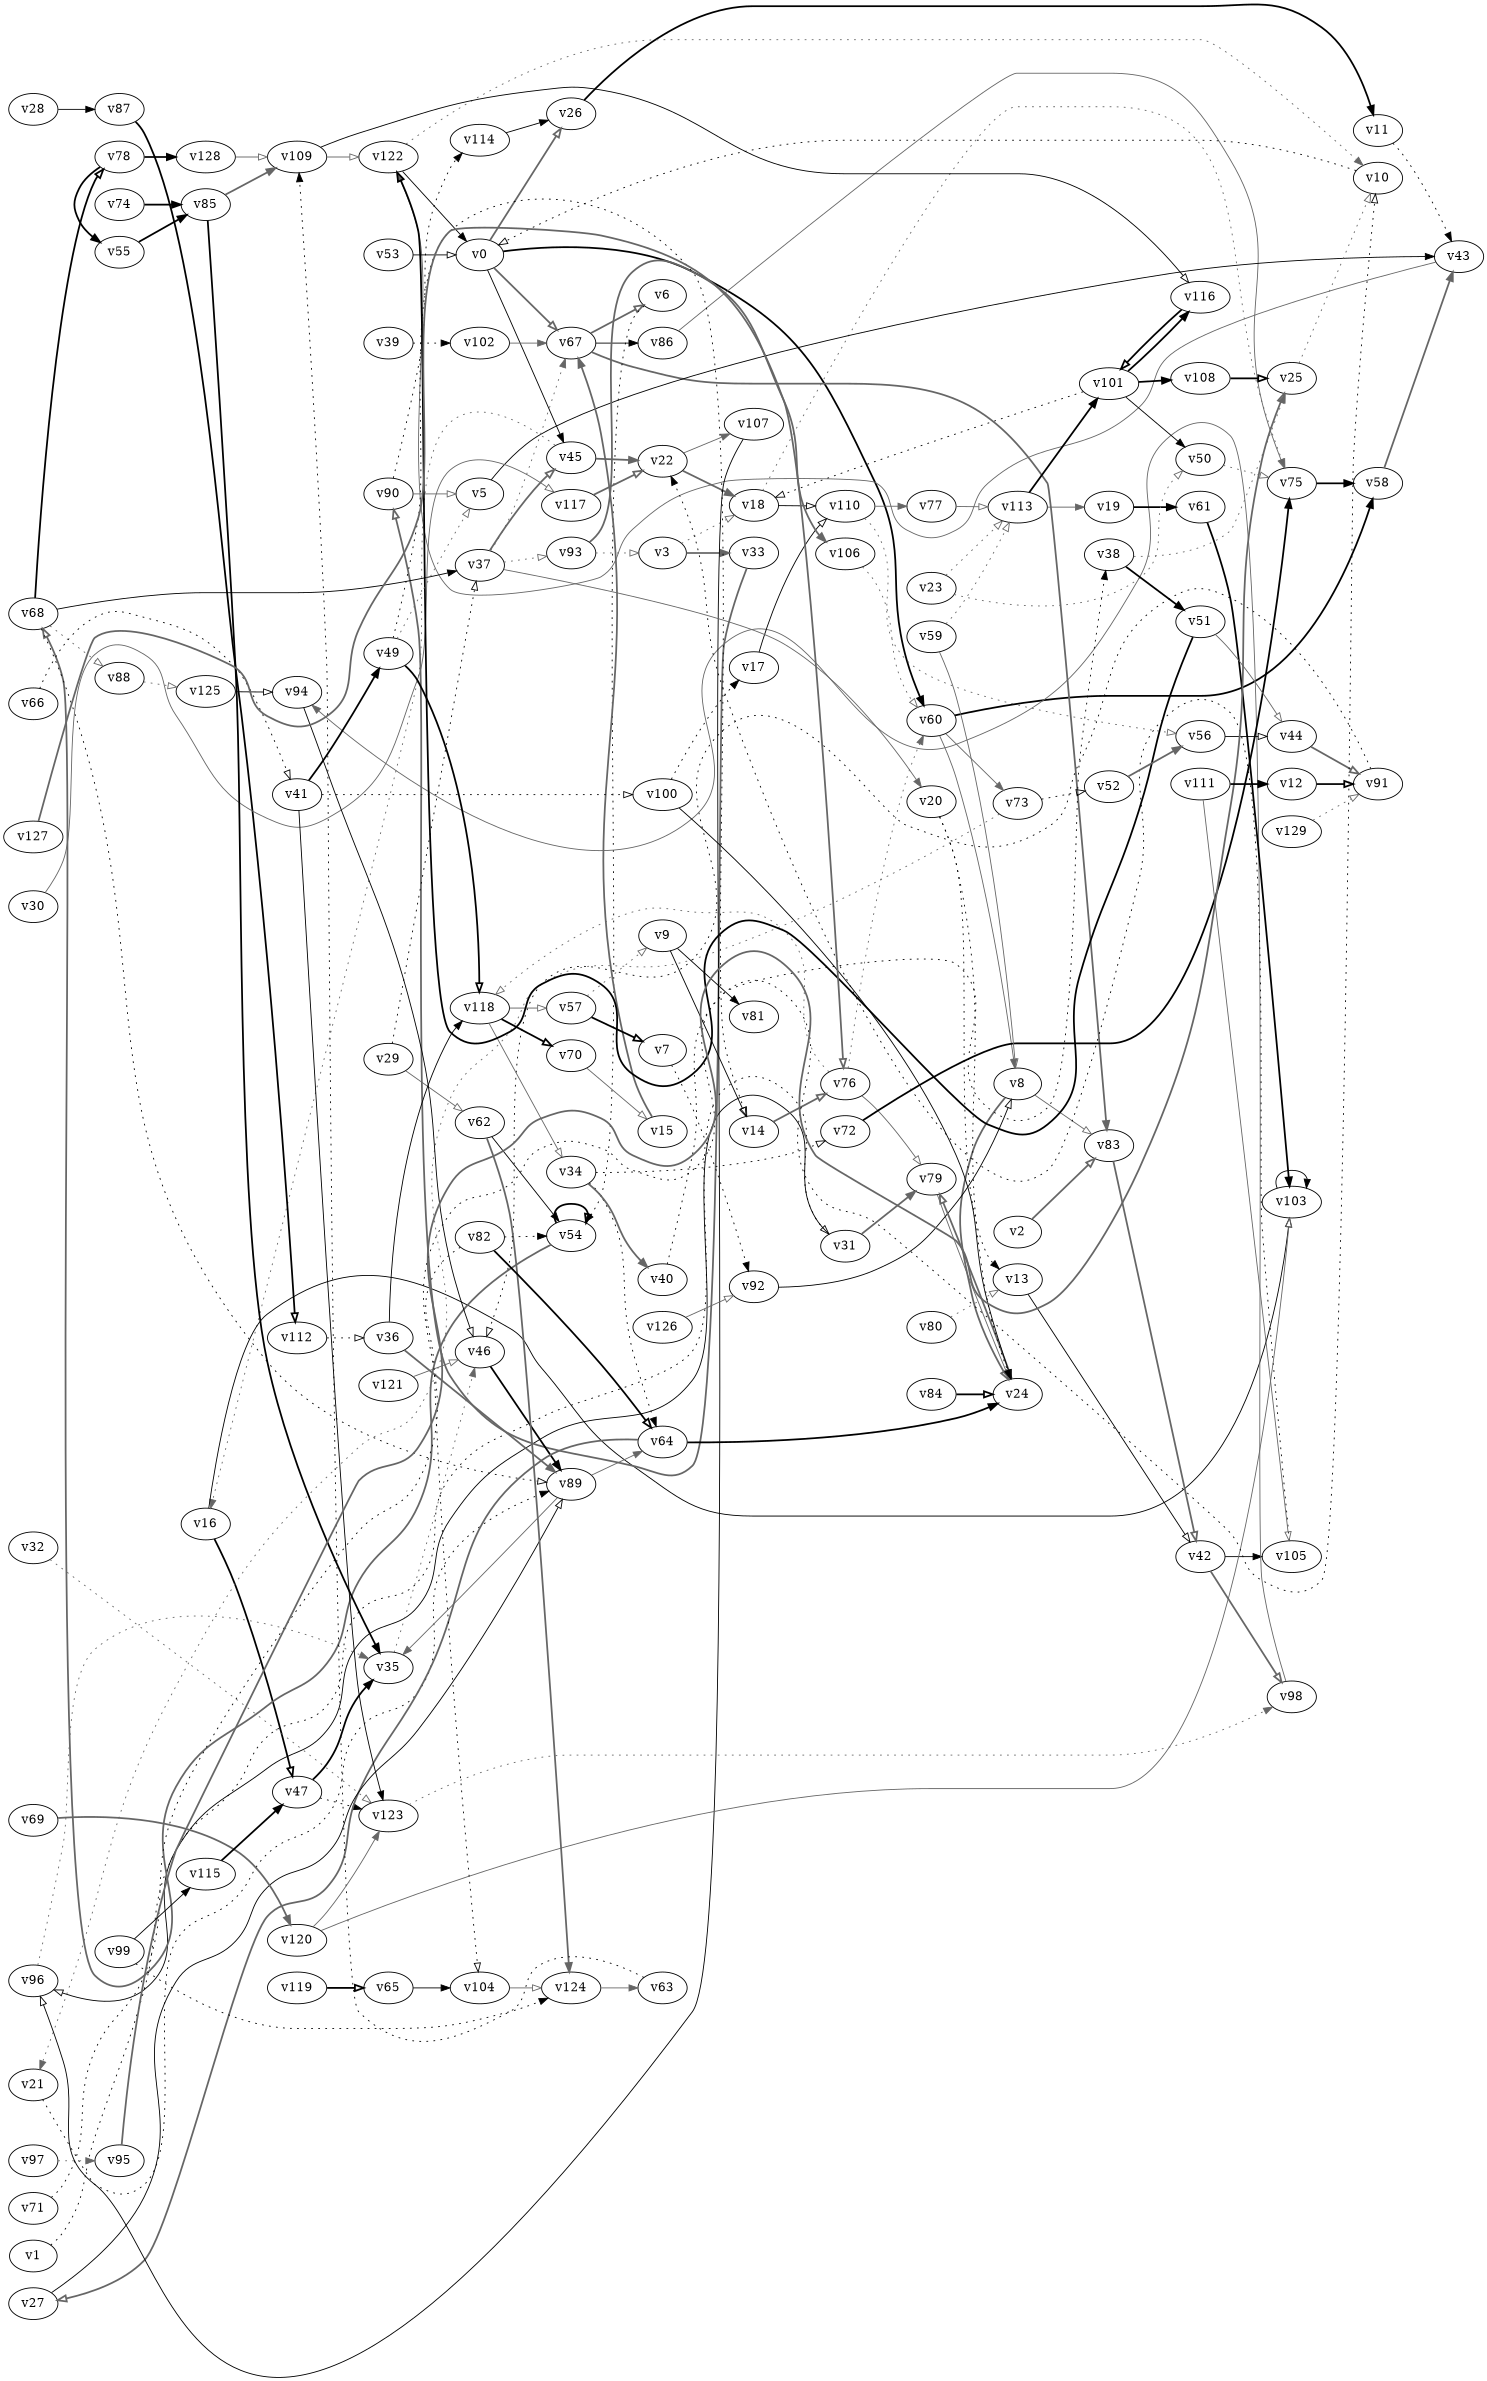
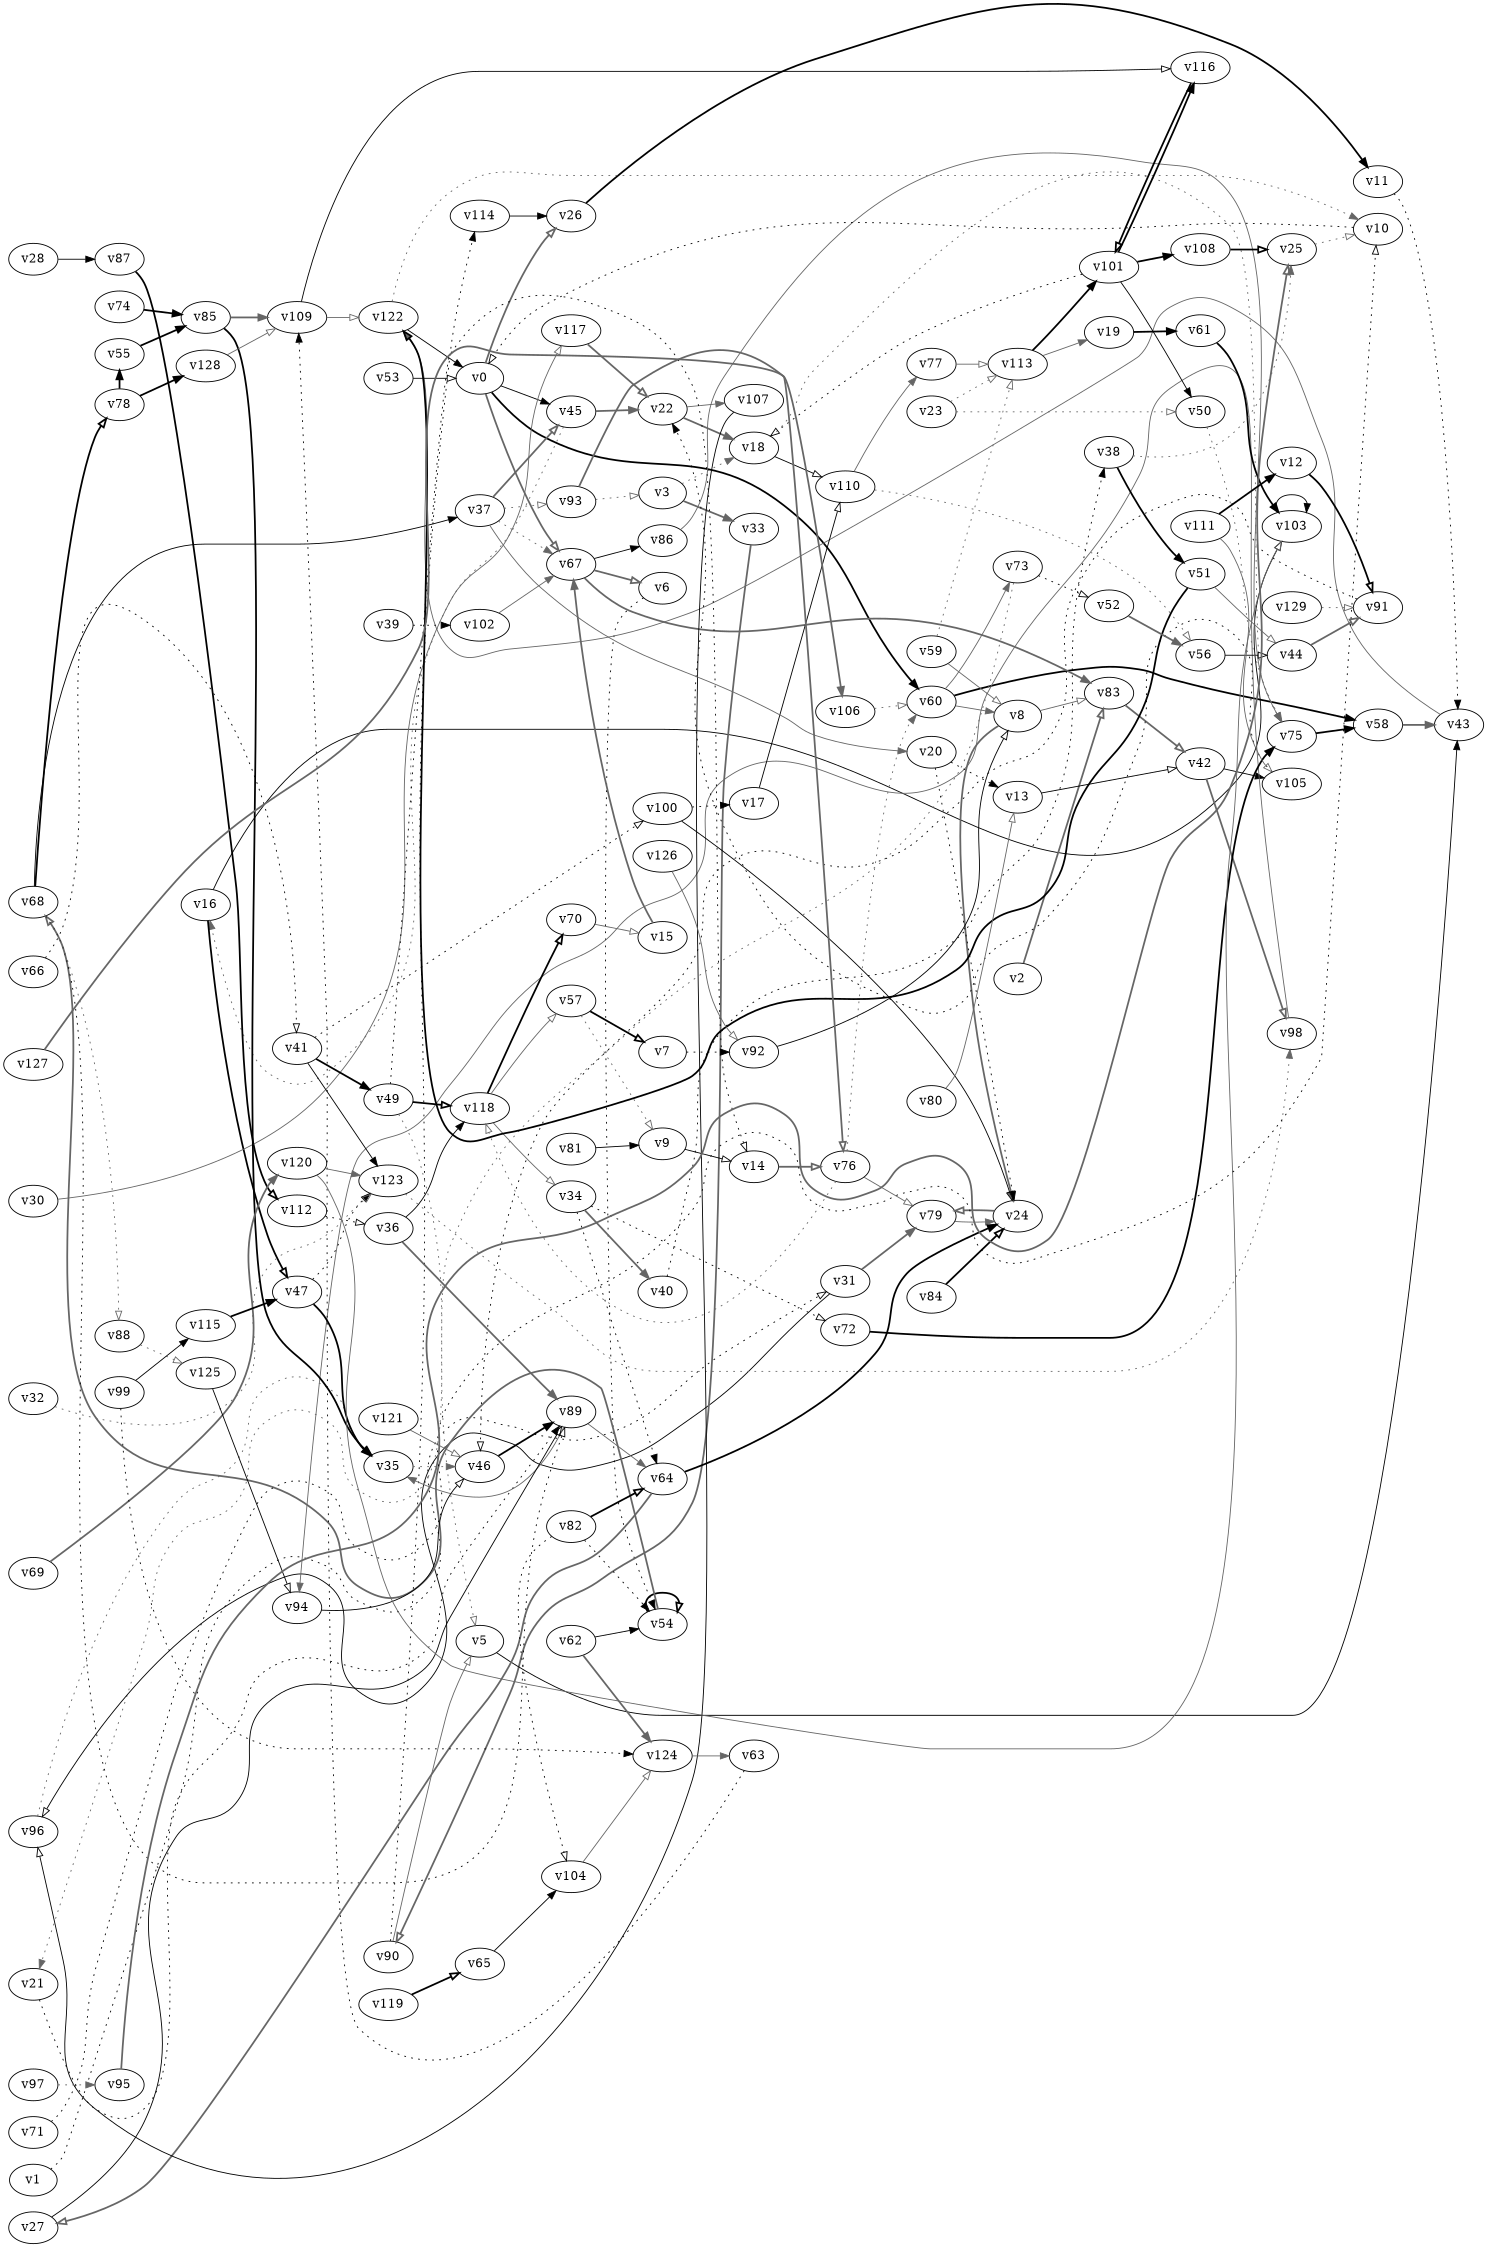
edge "v3" -> "v18": arrowhead onormal -> normal
edge "v9" -> "v81": reversed
node "v29": removed
edge "v80" -> "v13": style dotted -> solid
